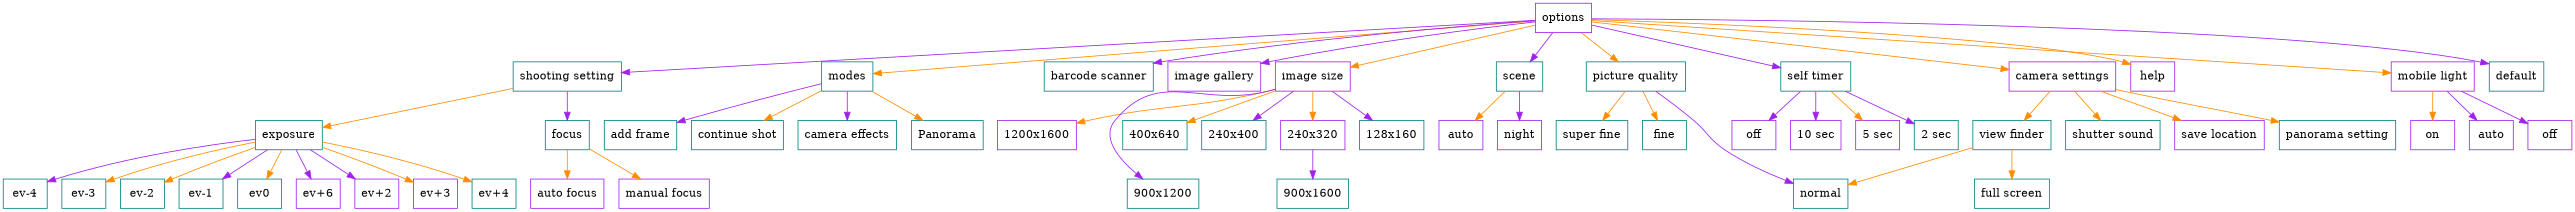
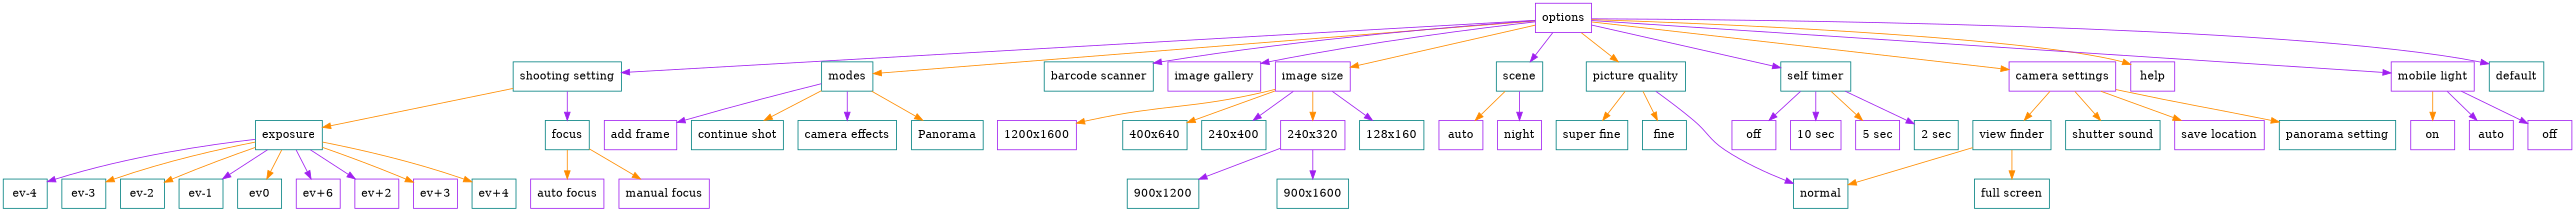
edge "options" -> "mobile light": color darkorange -> purple
edge "image size" -> "900x1200": now "240x320" -> "900x1200"
node "add frame": color teal -> purple
